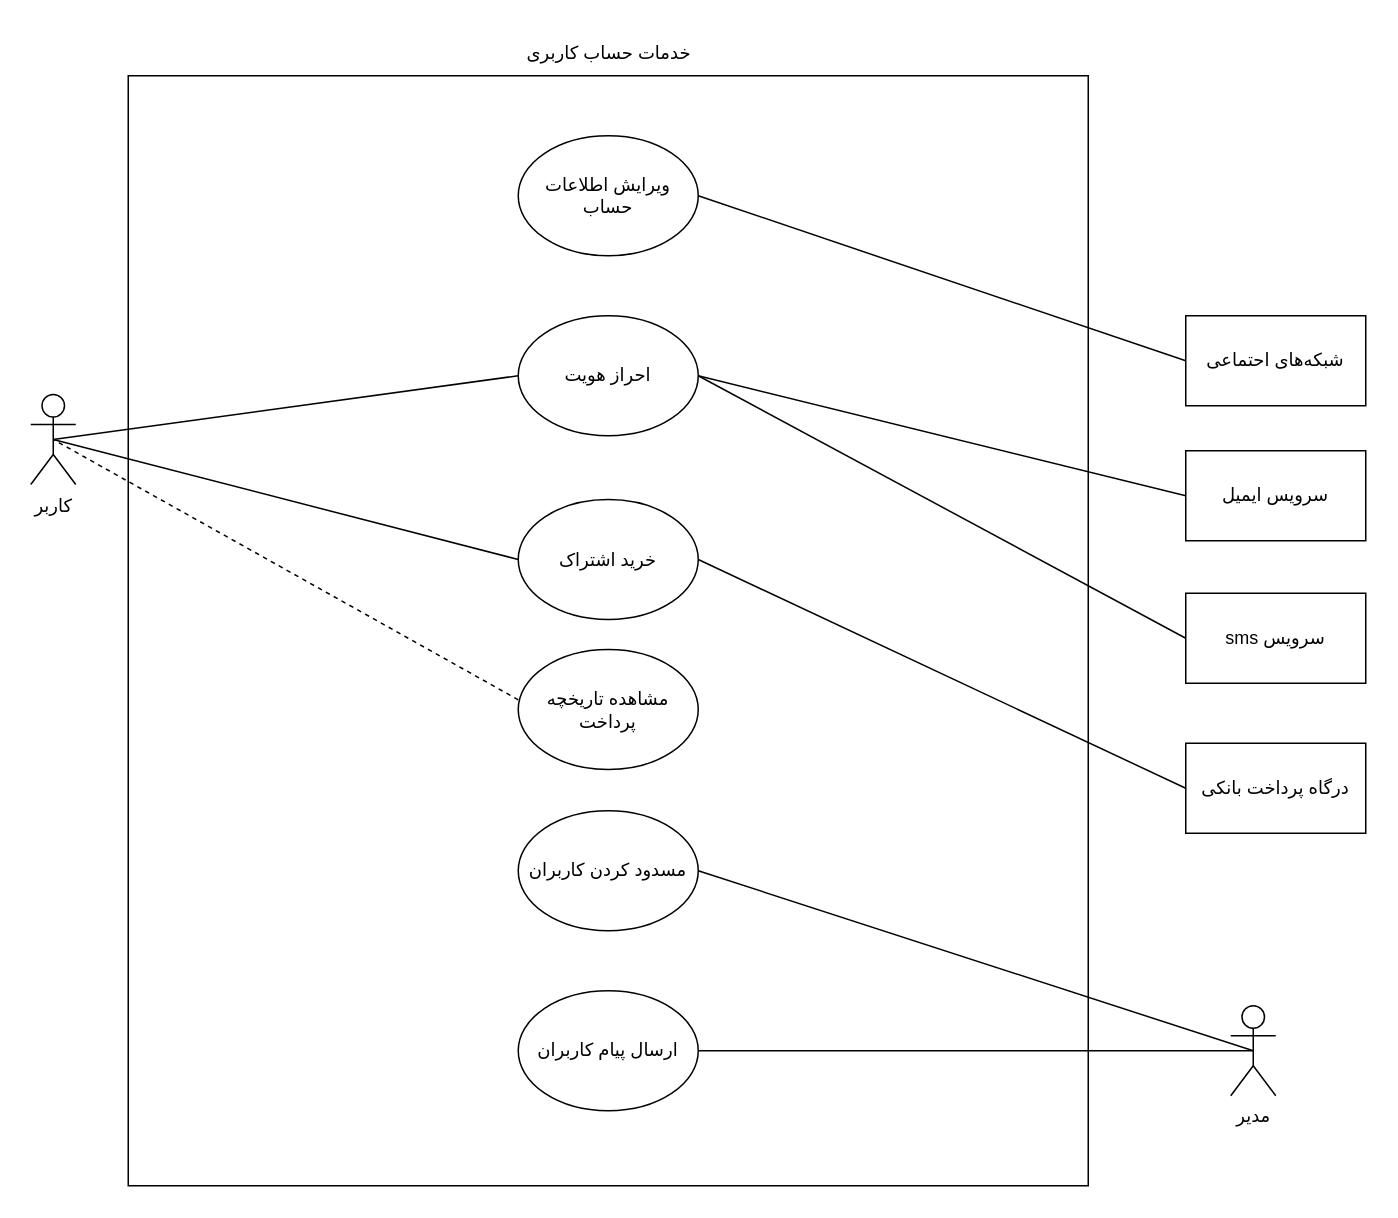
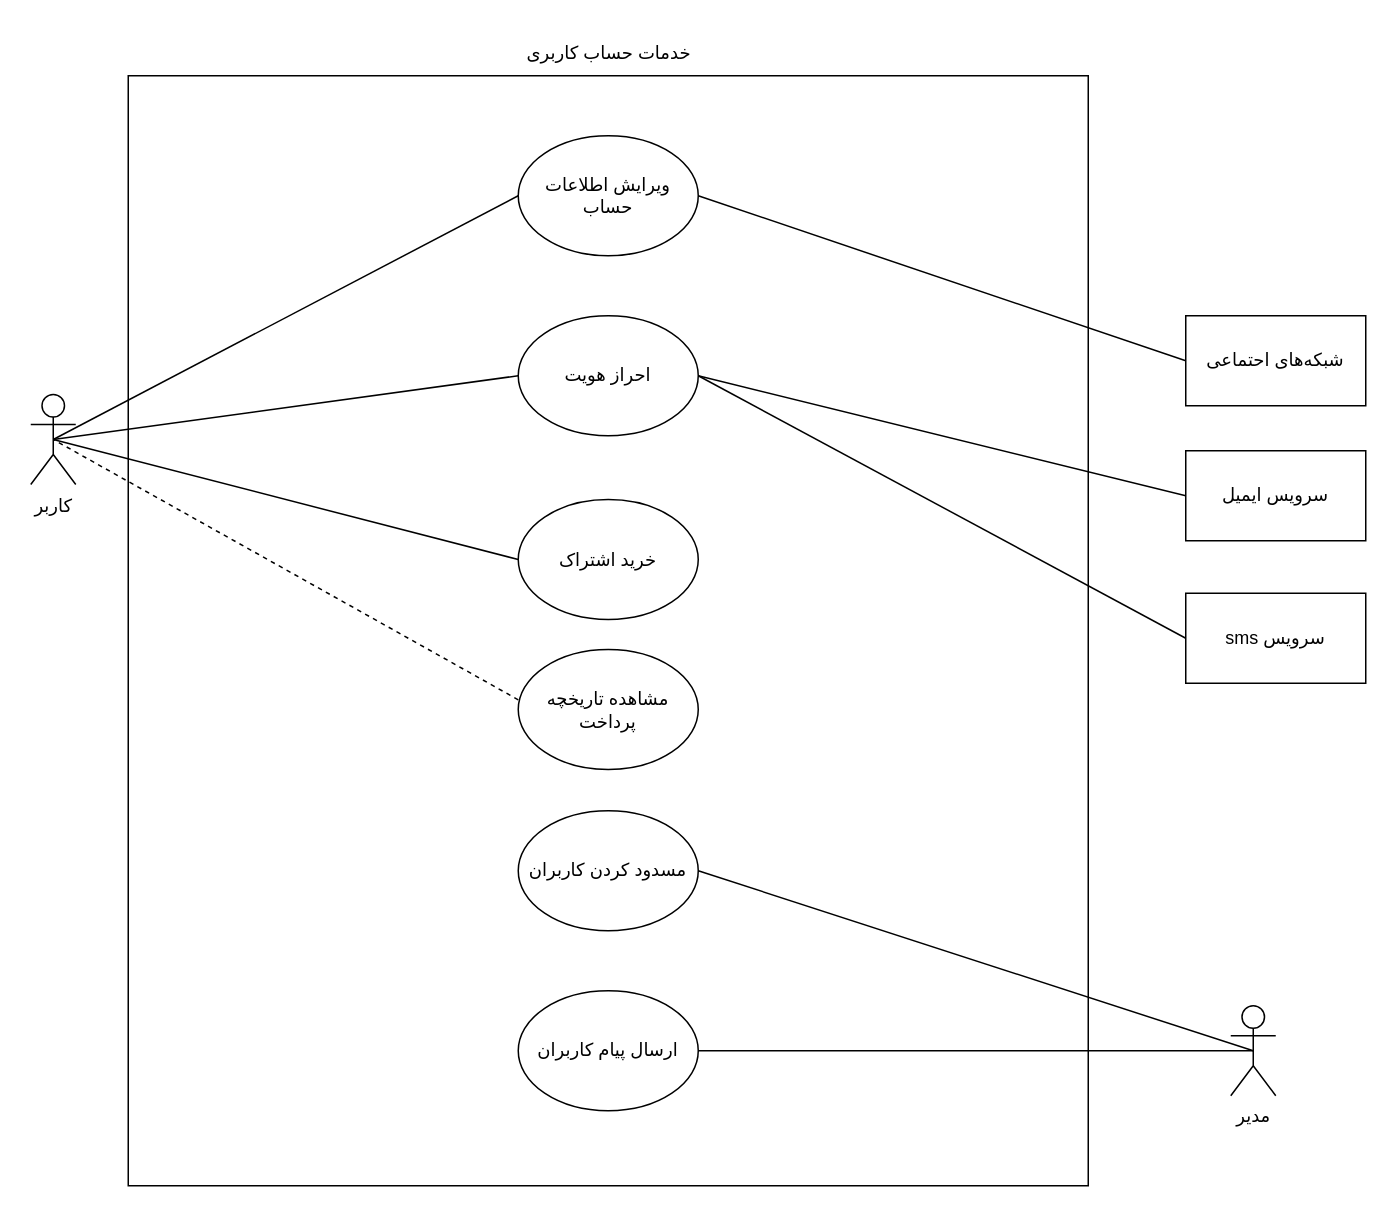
edge "ویرایش اطلاعات حساب" -- "کاربر": added
edge "خرید اشتراک" -- "درگاه پرداخت بانکی": removed
node "درگاه پرداخت بانکی": removed
